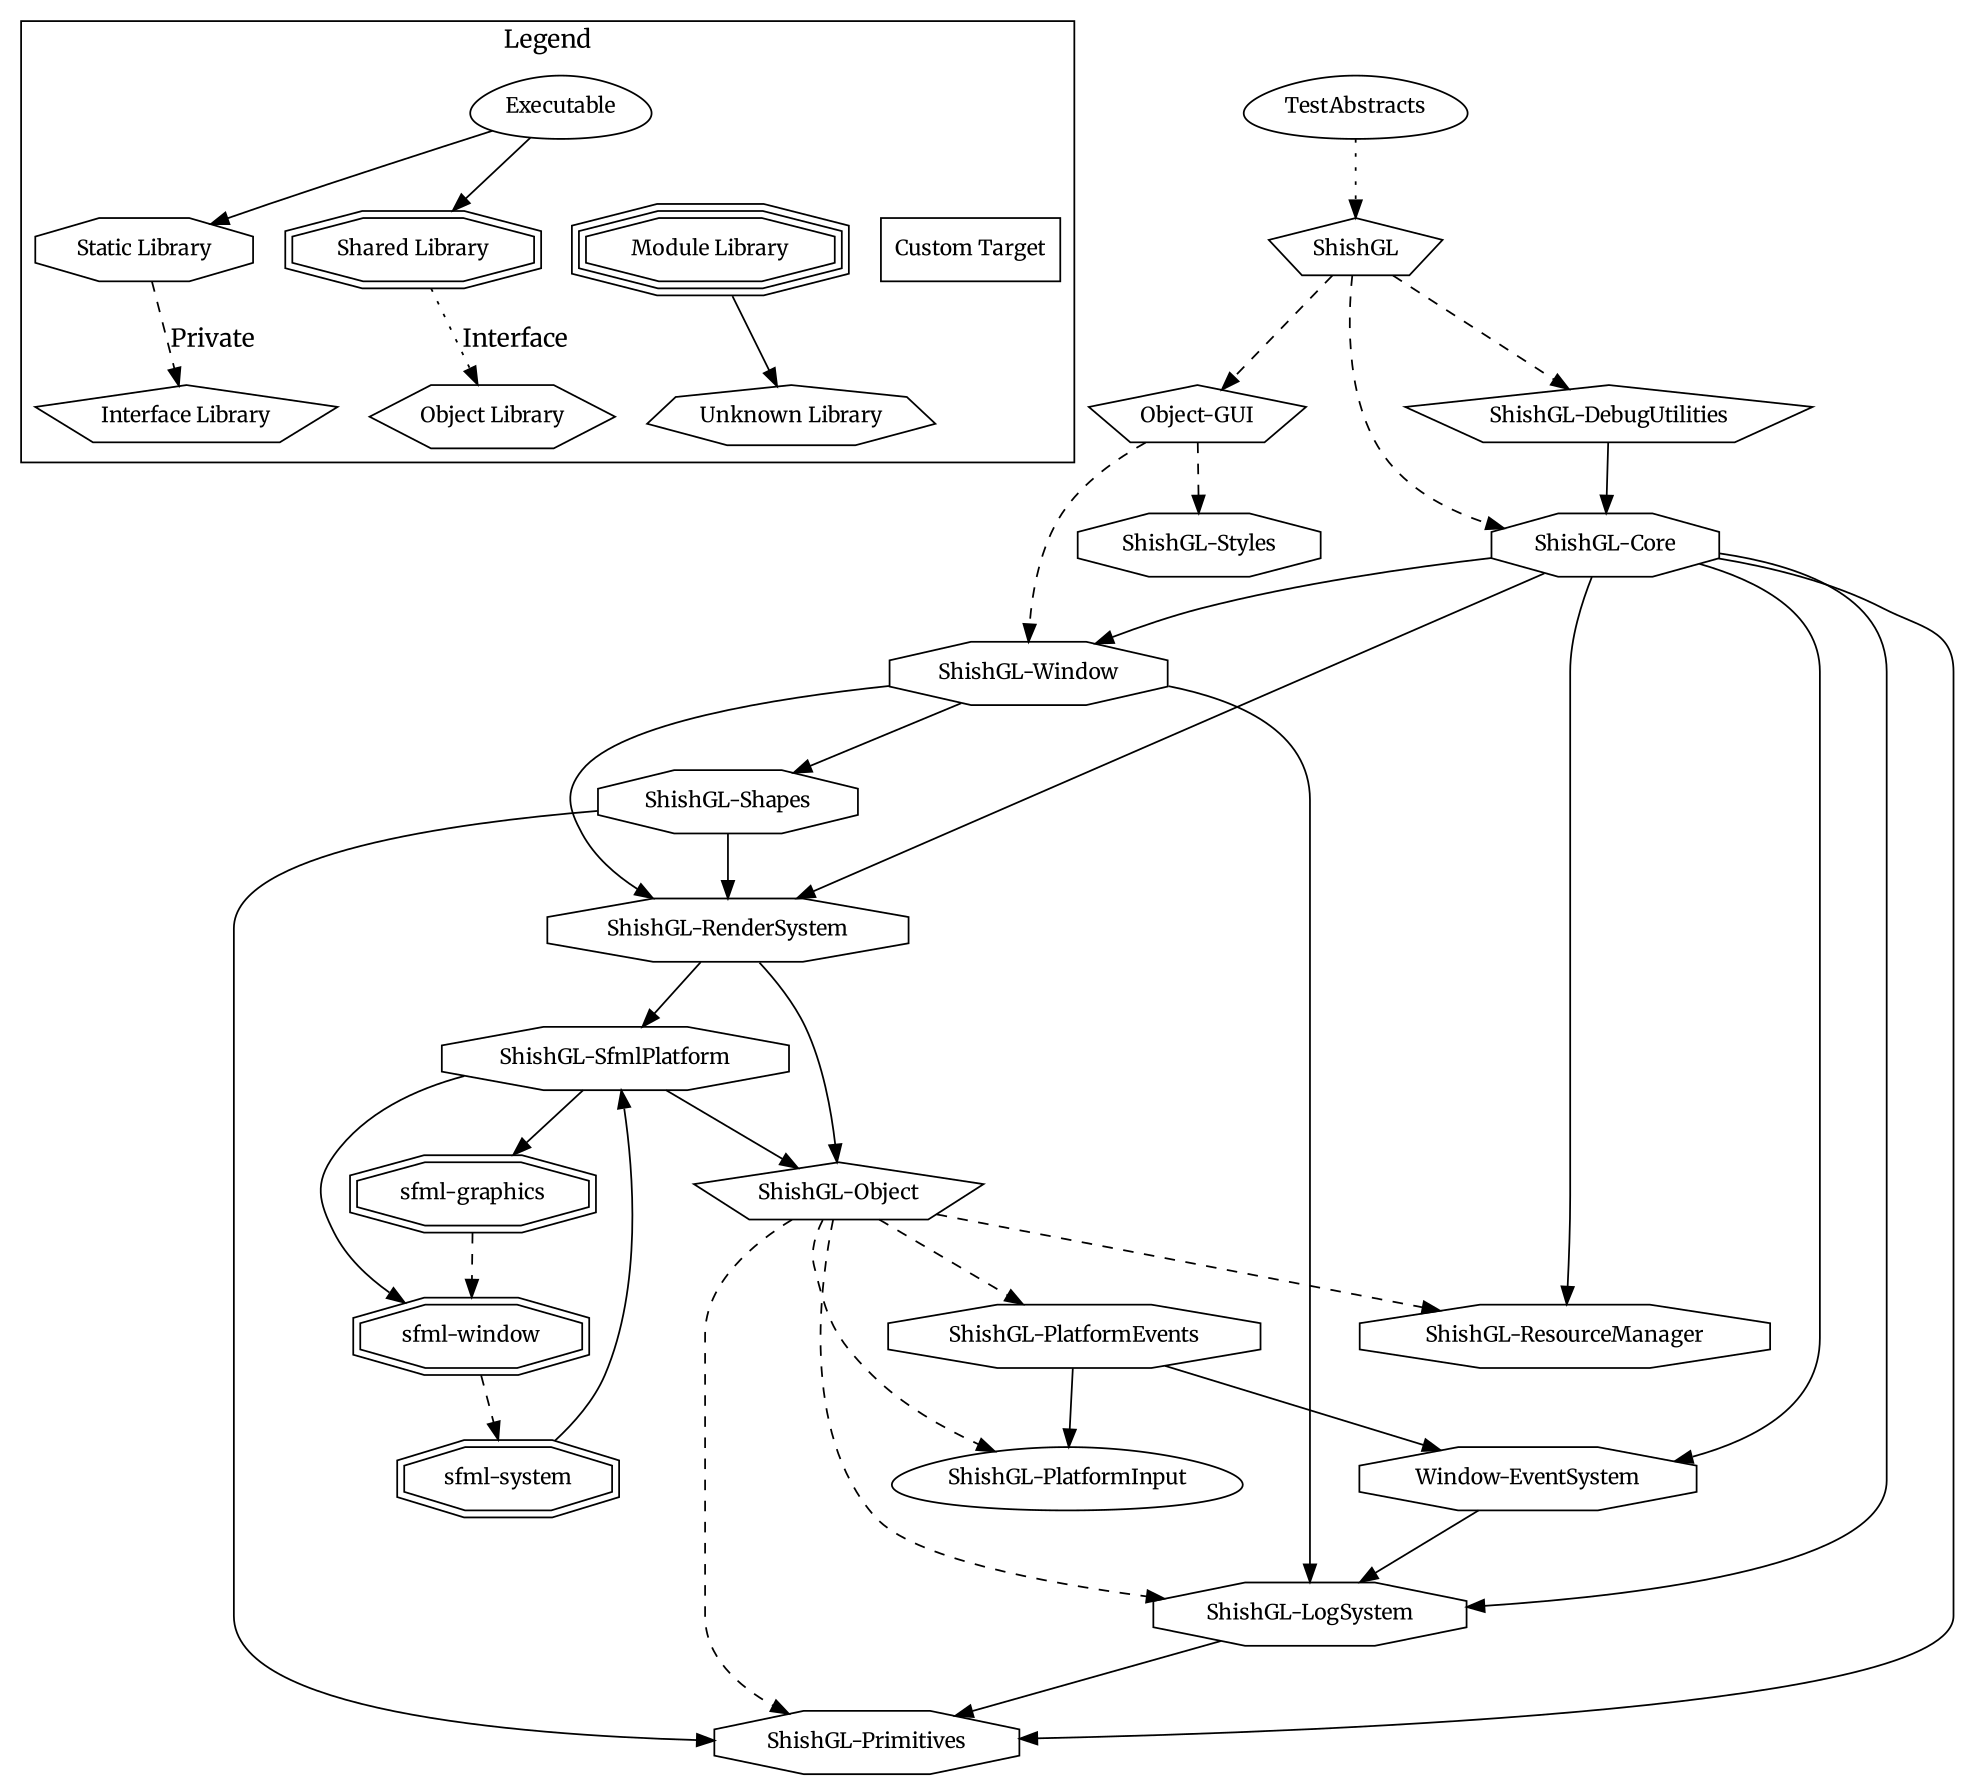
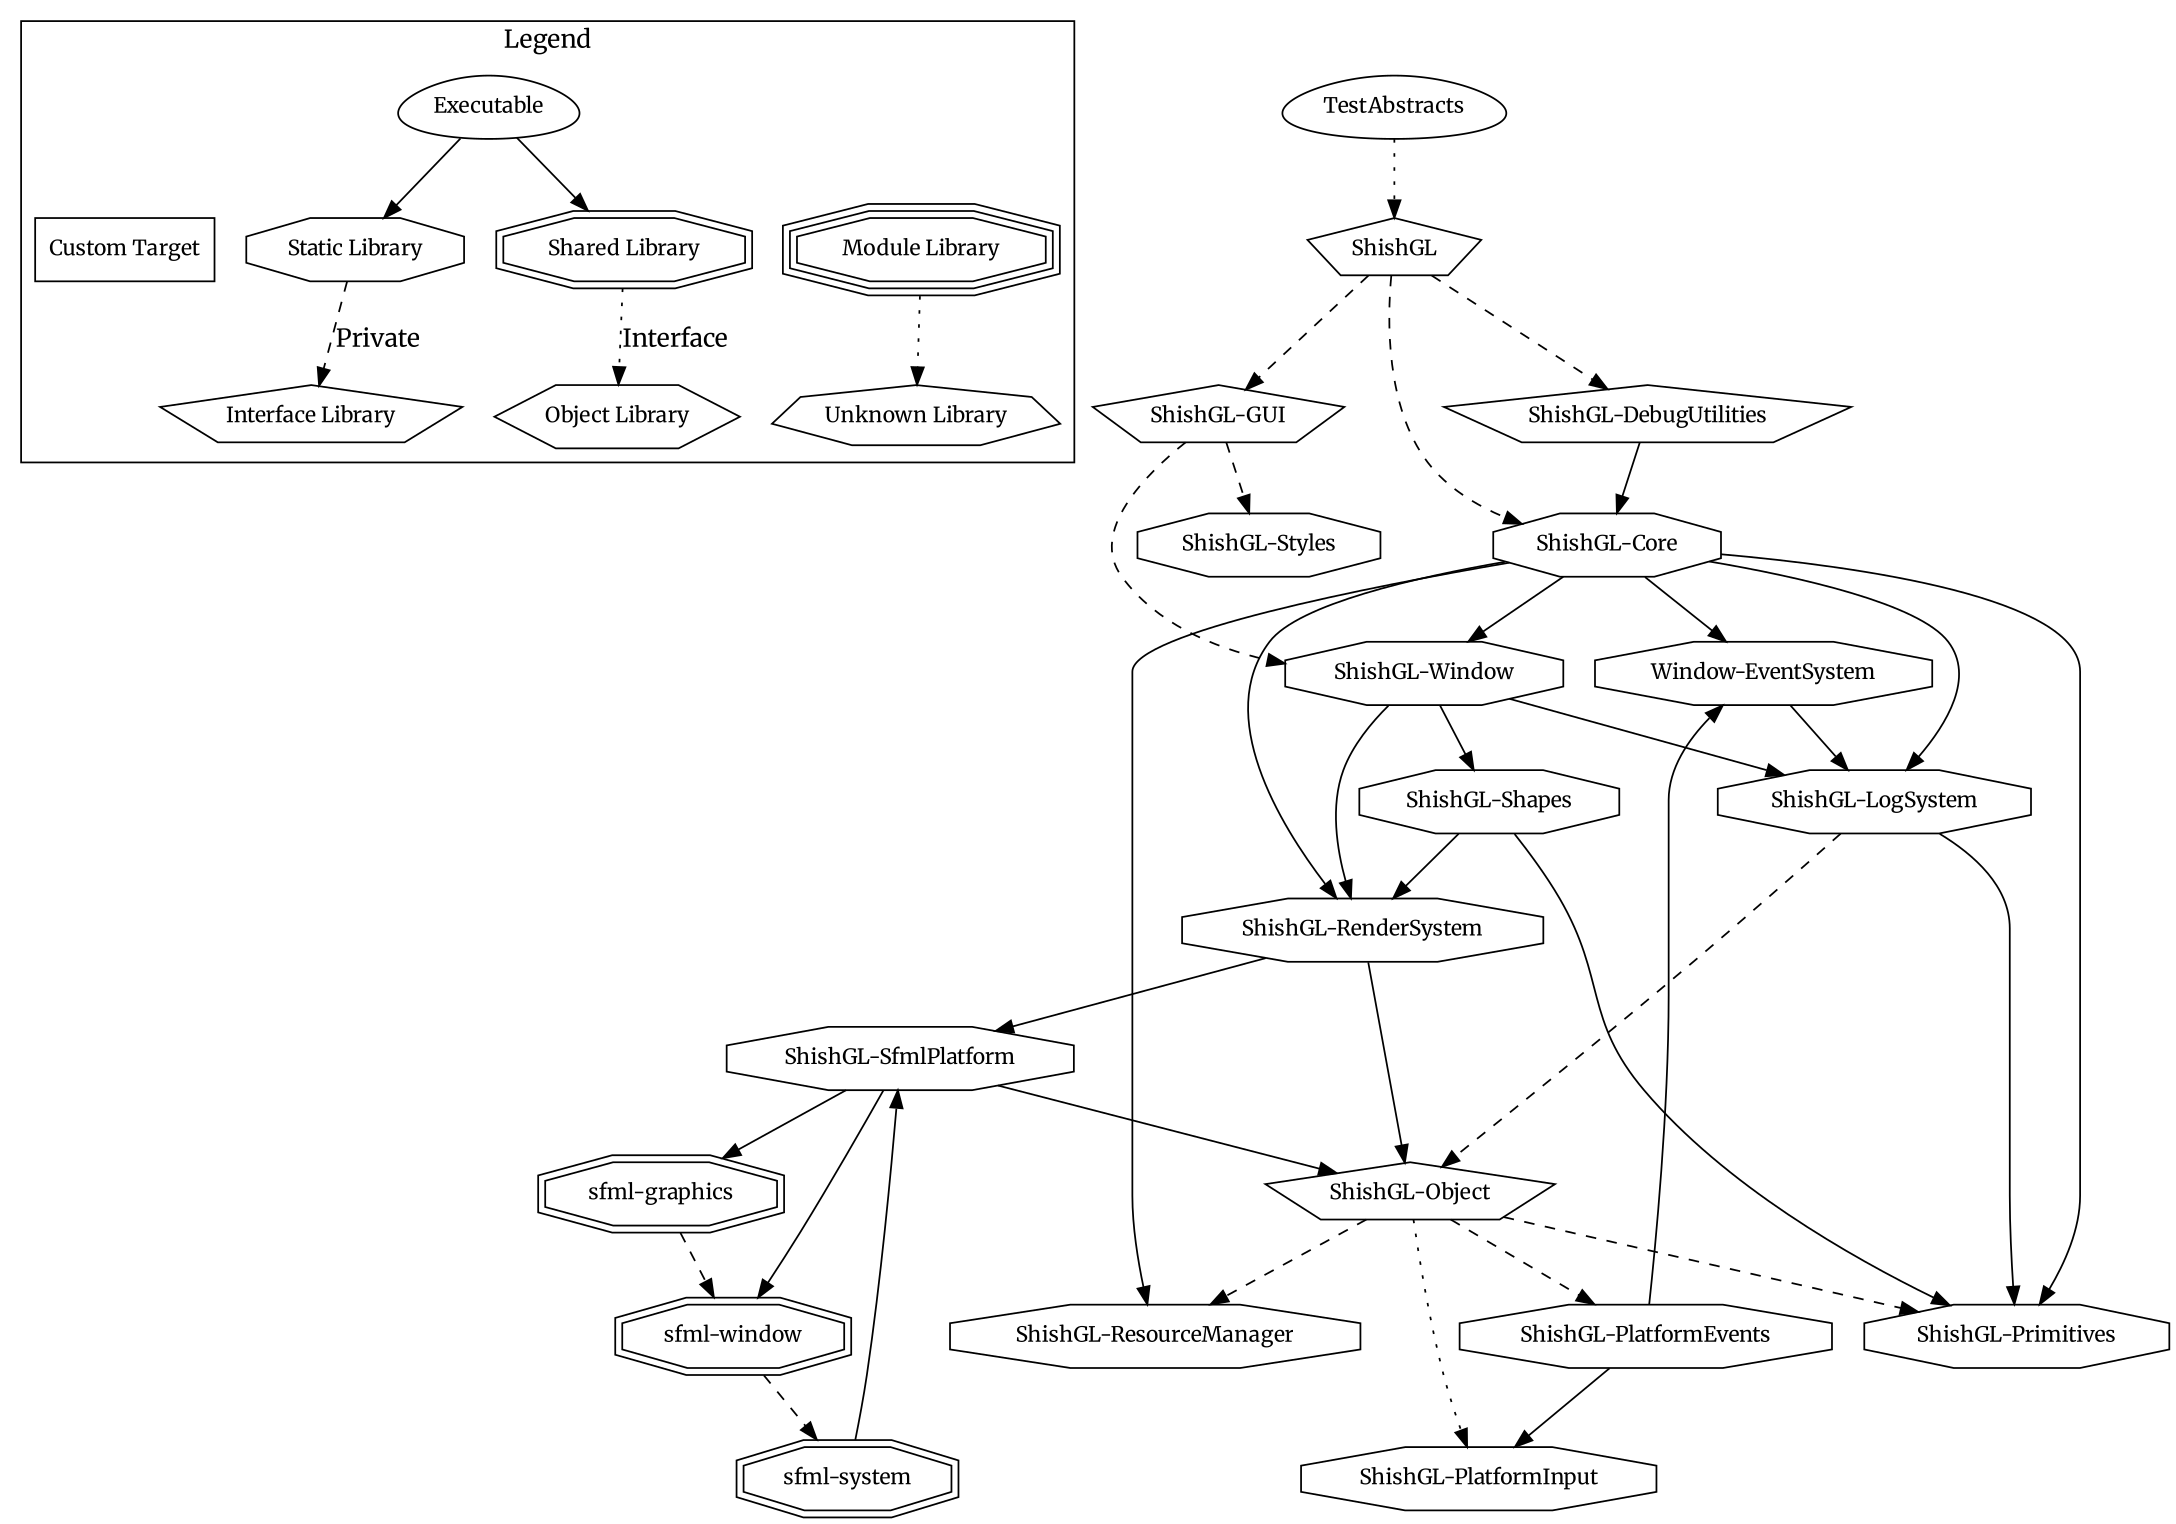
edge "Module Library" -> "Unknown Library": style solid -> dotted
node "Object-GUI": label "Object-GUI" -> "ShishGL-GUI"
edge "ShishGL-Object" -> "ShishGL-PlatformInput": style dashed -> dotted
node "ShishGL-PlatformInput": shape egg -> octagon
edge "ShishGL-Object" -> "ShishGL-LogSystem": reversed
